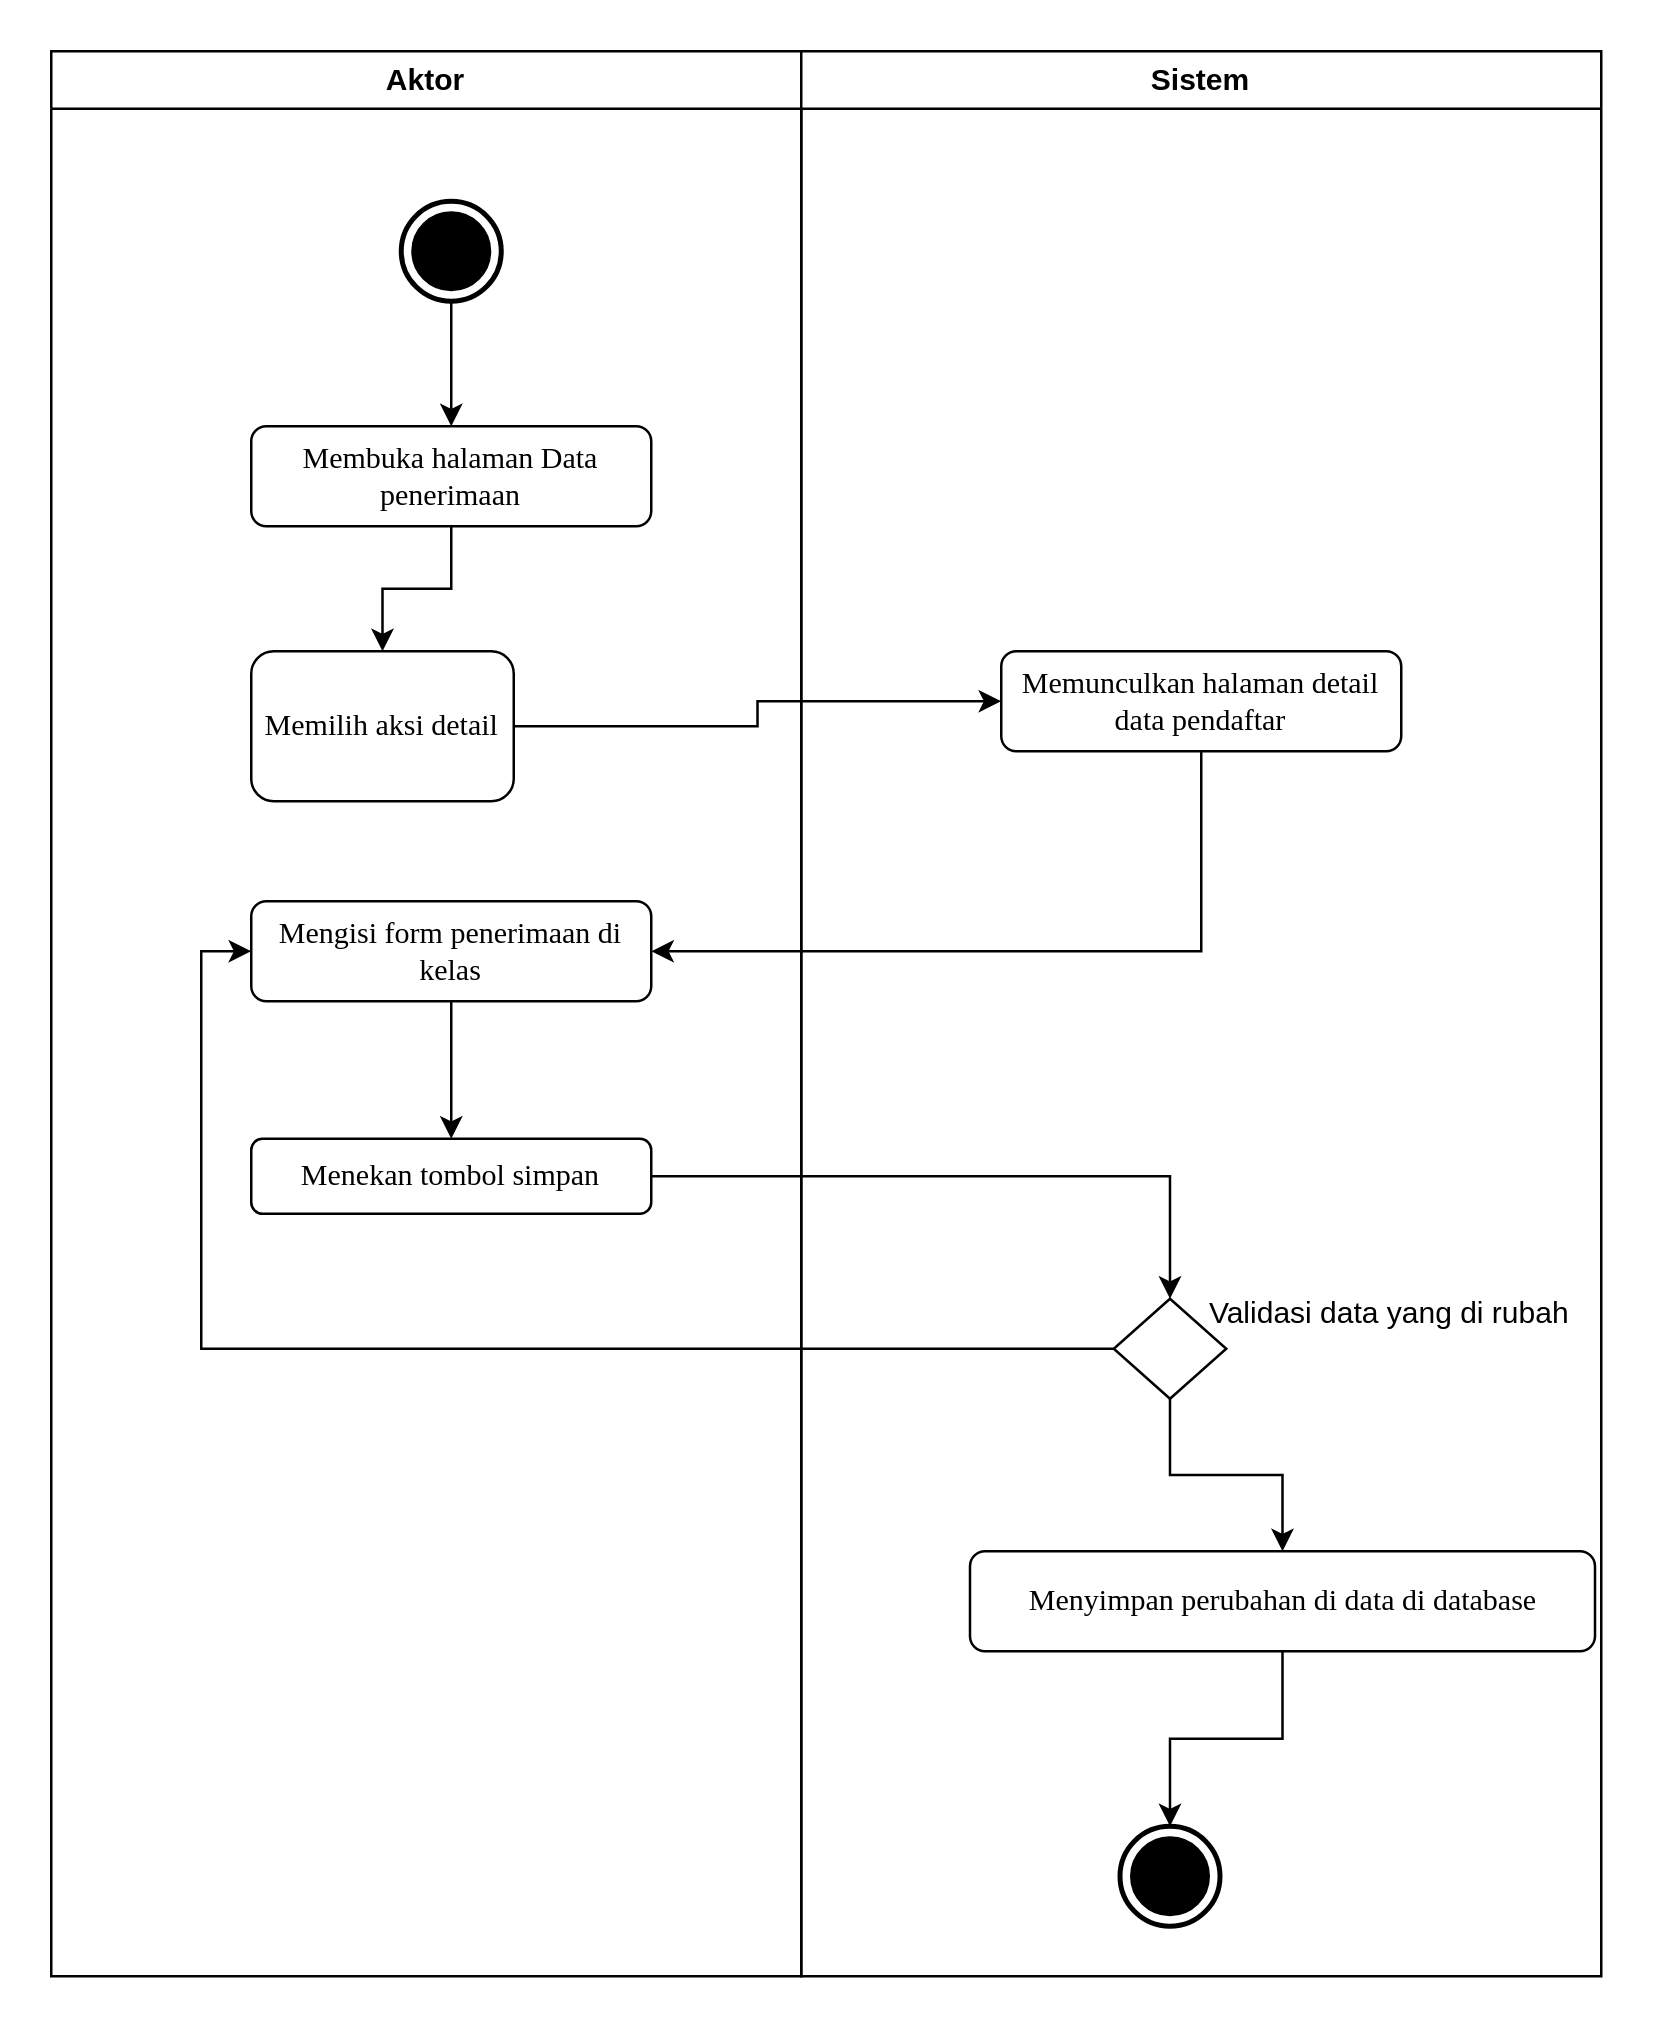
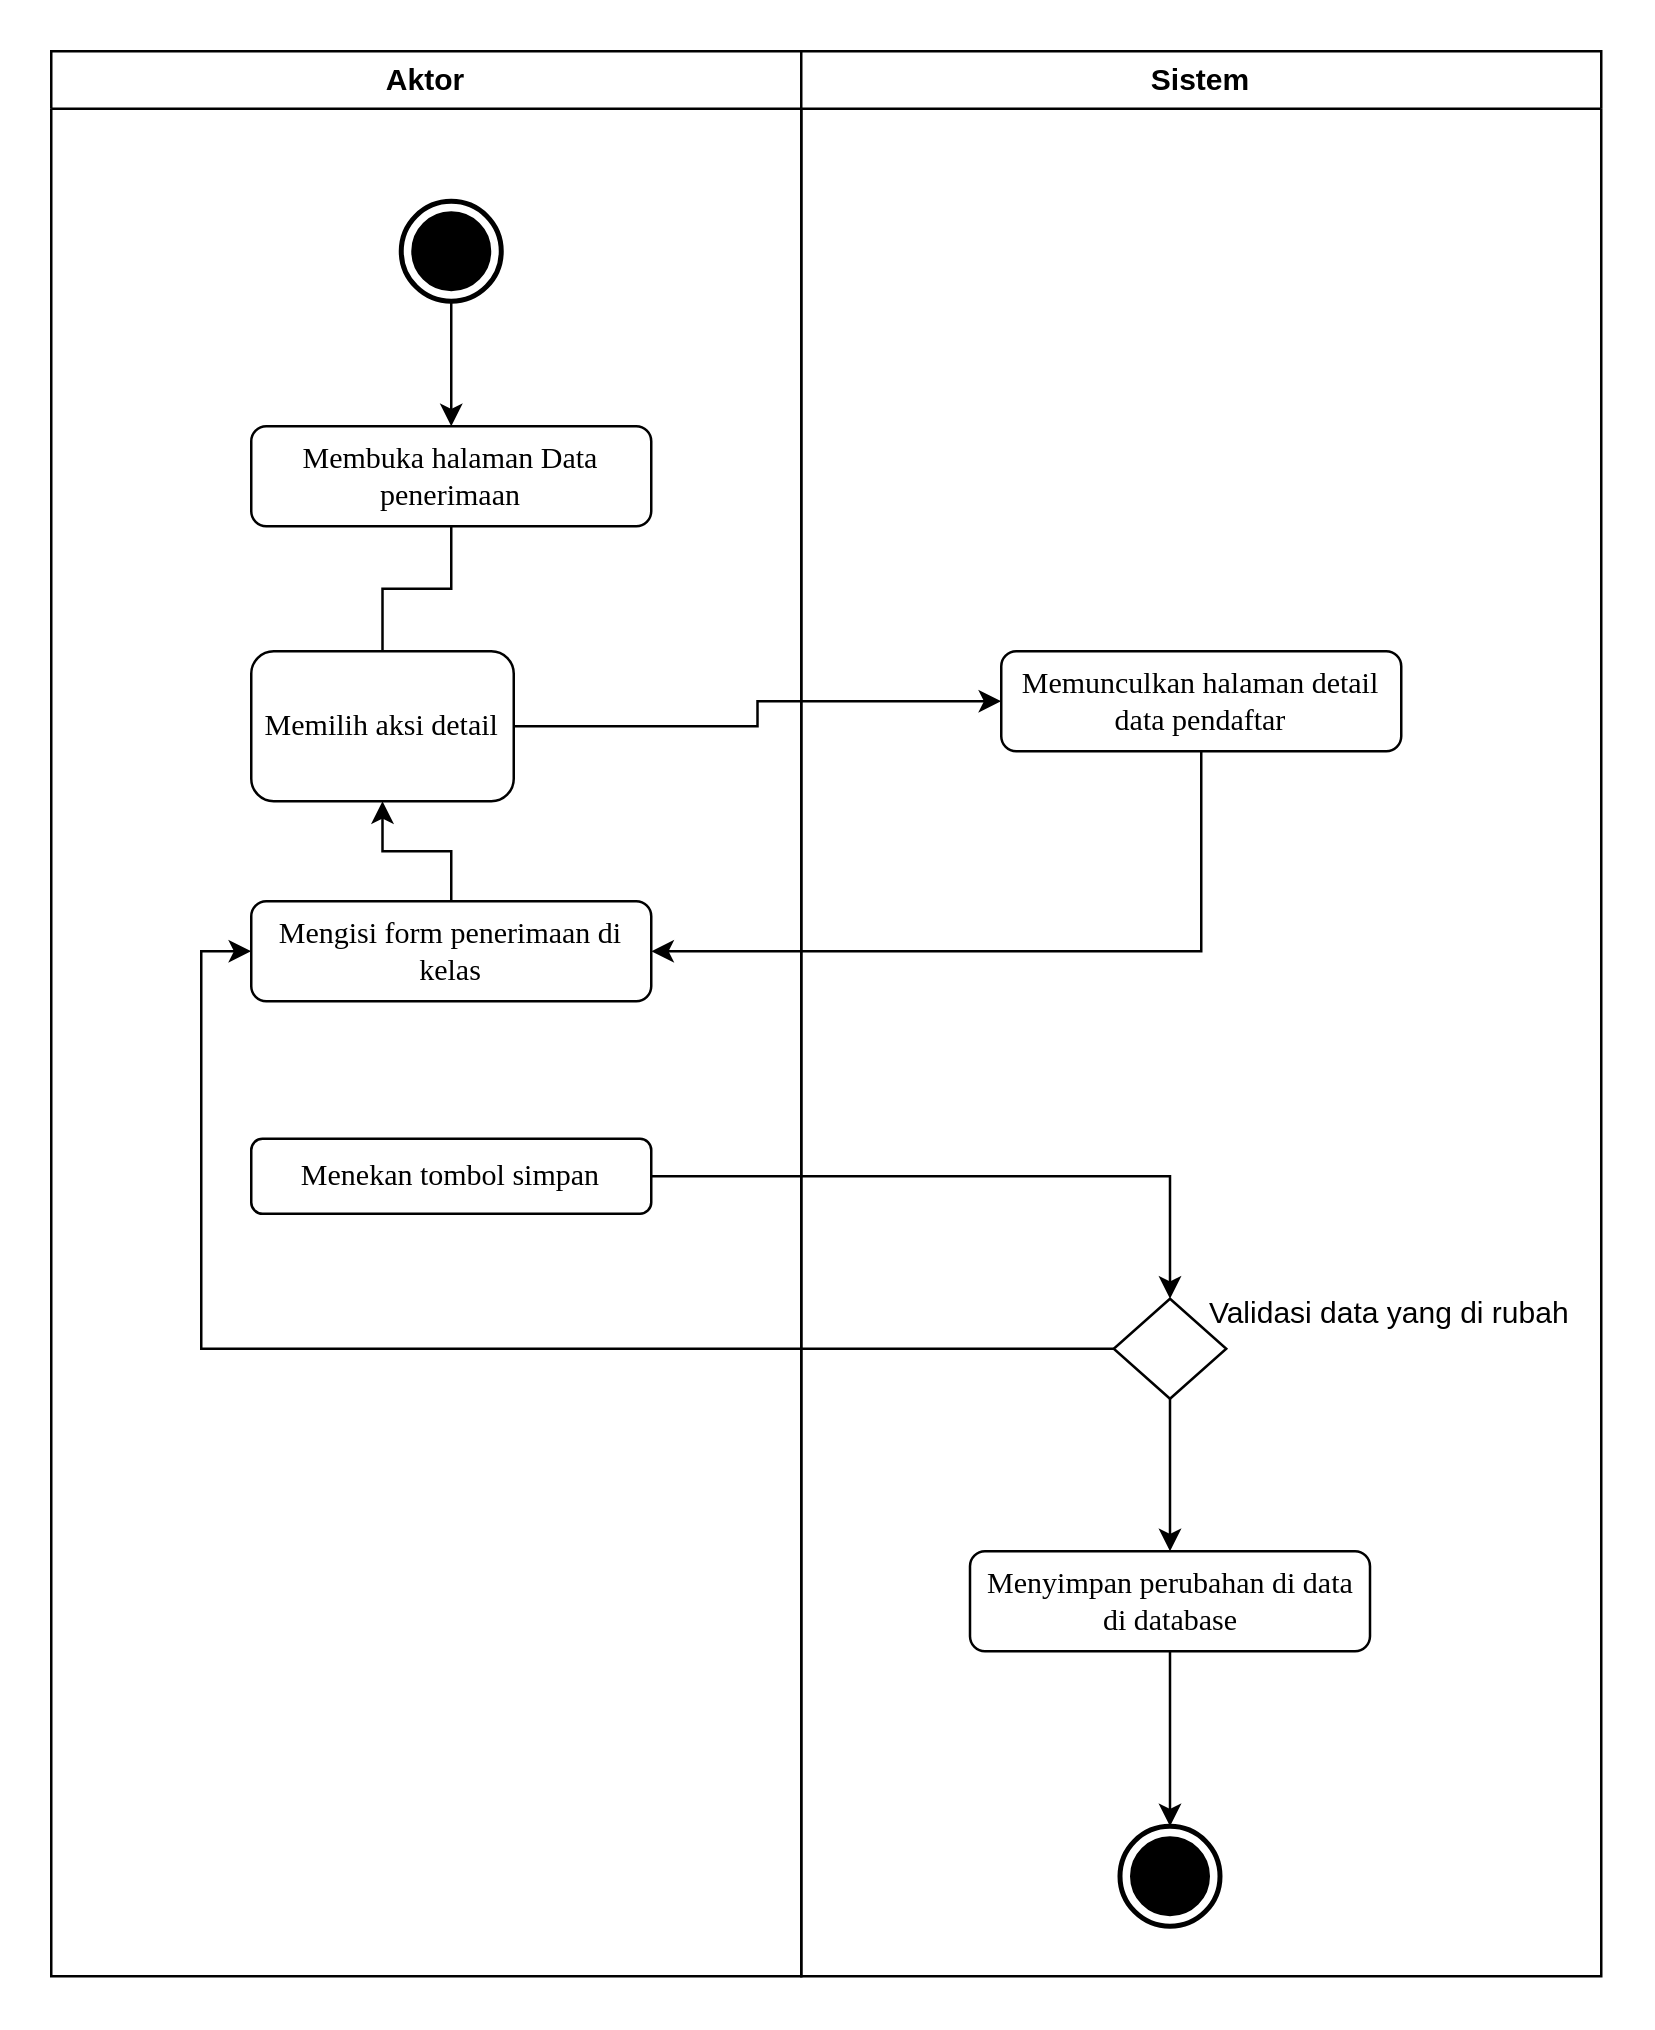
edge "Membuka halaman Data penerimaan" -> "Memilih aksi detail": arrowhead classic -> none
edge "Mengisi form penerimaan di kelas" -> "Menekan tombol simpan": now "Mengisi form penerimaan di kelas" -> "Memilih aksi detail"
node "Menyimpan perubahan di data di database": size 625x100 -> 400x100
